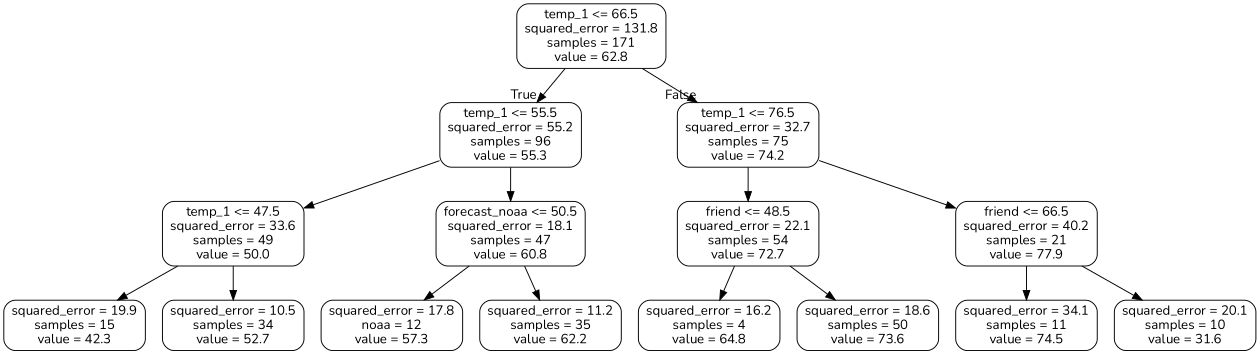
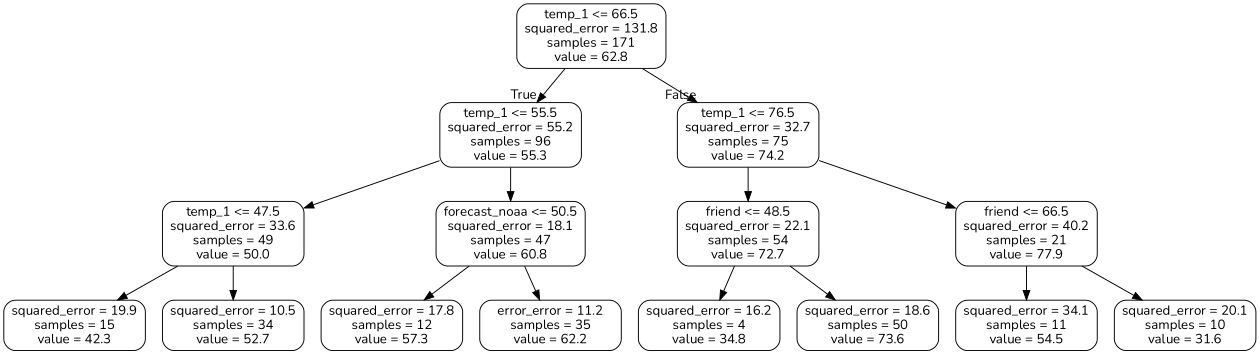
node "squared_error = 17.8 noaa = 12 value = 57.3": label "squared_error = 17.8 noaa = 12 value = 57.3" -> "squared_error = 17.8 samples = 12 value = 57.3"
node "squared_error = 11.2 samples = 35 value = 62.2": label "squared_error = 11.2 samples = 35 value = 62.2" -> "error_error = 11.2 samples = 35 value = 62.2"
node "squared_error = 16.2 samples = 4 value = 64.8": label "squared_error = 16.2 samples = 4 value = 64.8" -> "squared_error = 16.2 samples = 4 value = 34.8"
node "squared_error = 34.1 samples = 11 value = 74.5": label "squared_error = 34.1 samples = 11 value = 74.5" -> "squared_error = 34.1 samples = 11 value = 54.5"
